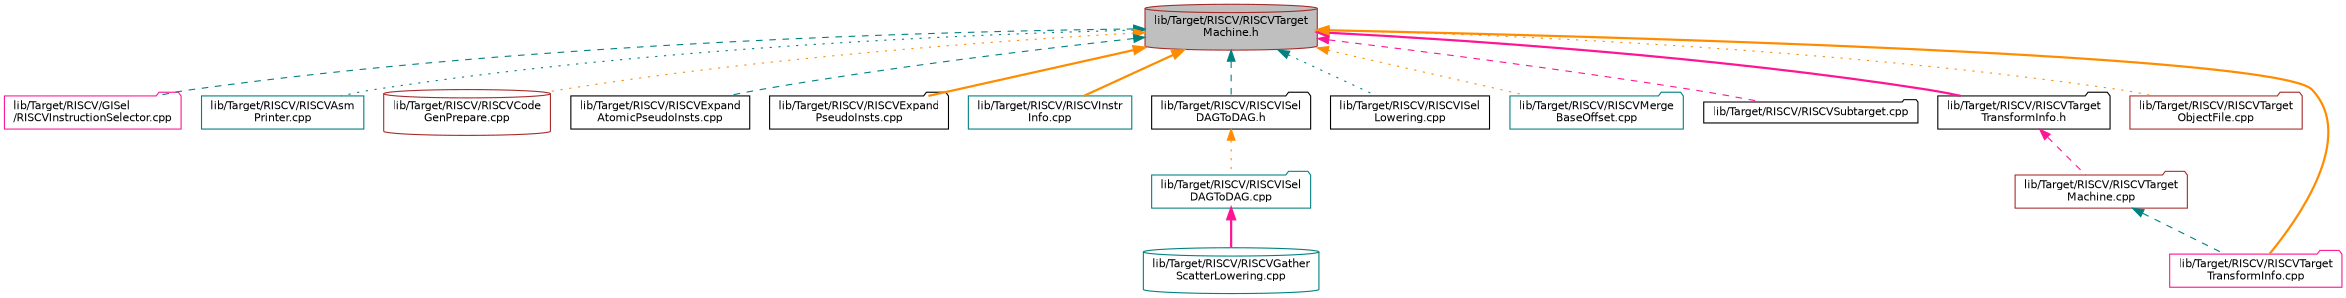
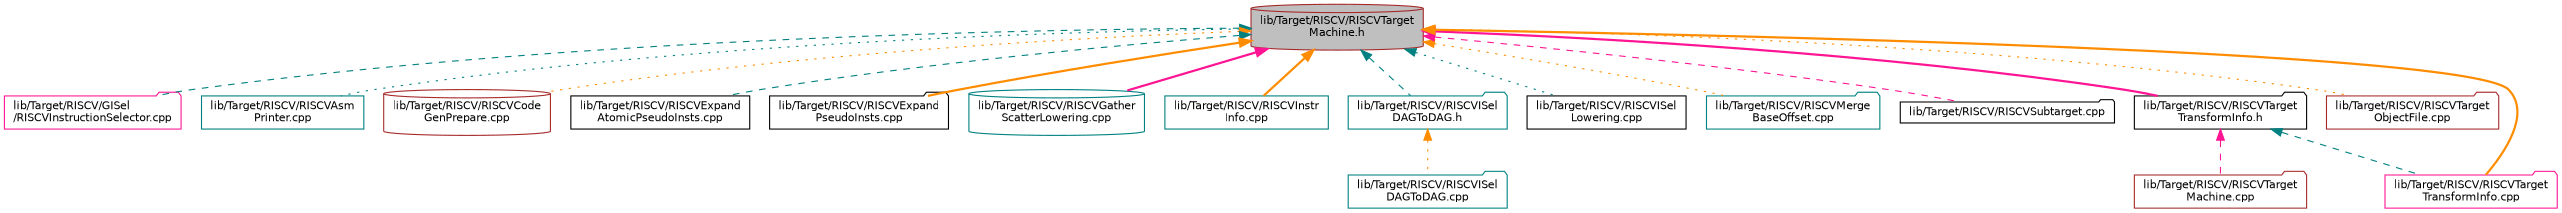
node "lib/Target/RISCV/RISCVISel DAGToDAG.h": color black -> teal
edge "lib/Target/RISCV/RISCVGather ScatterLowering.cpp" -> "lib/Target/RISCV/RISCVISel DAGToDAG.cpp": now "lib/Target/RISCV/RISCVGather ScatterLowering.cpp" -> "lib/Target/RISCV/RISCVTarget Machine.h"
edge "lib/Target/RISCV/RISCVTarget TransformInfo.cpp" -> "lib/Target/RISCV/RISCVTarget Machine.cpp": now "lib/Target/RISCV/RISCVTarget TransformInfo.cpp" -> "lib/Target/RISCV/RISCVTarget TransformInfo.h"
